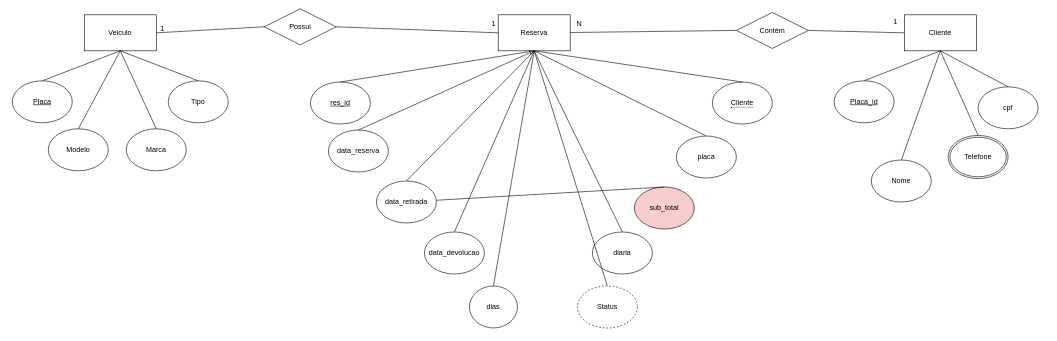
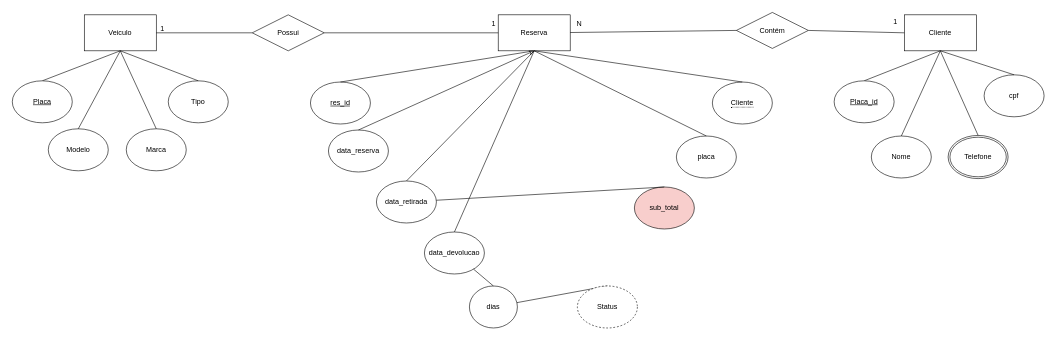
node "Possui": moved (300, 27) -> (288, 33)
node "cpf": moved (1008, 108) -> (1014, 96)
edge "Reserva" -- "diaria": removed
edge "Reserva" -- "dias": now "data_devolucao" -- "dias"
edge "Reserva" -- "Status": now "dias" -- "Status"
node "Nome": moved (902, 181) -> (902, 157)
node "diaria": removed
